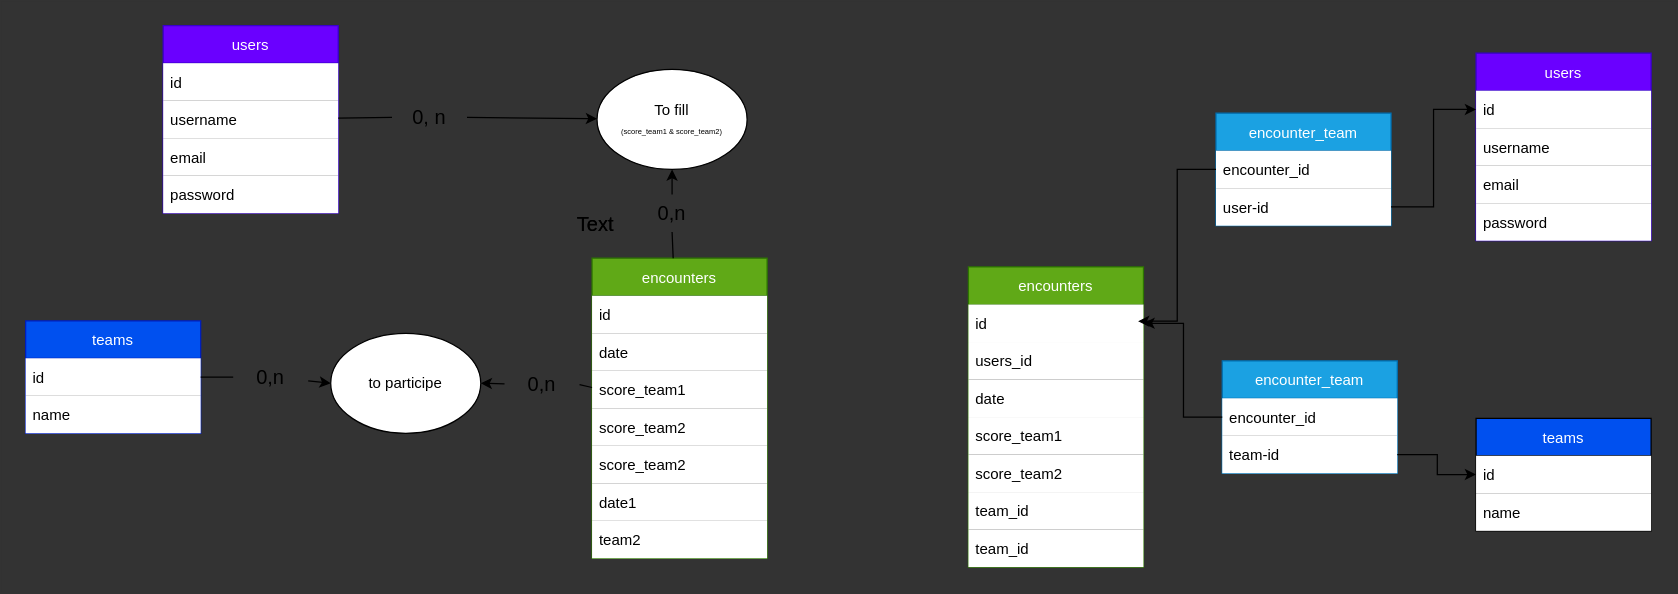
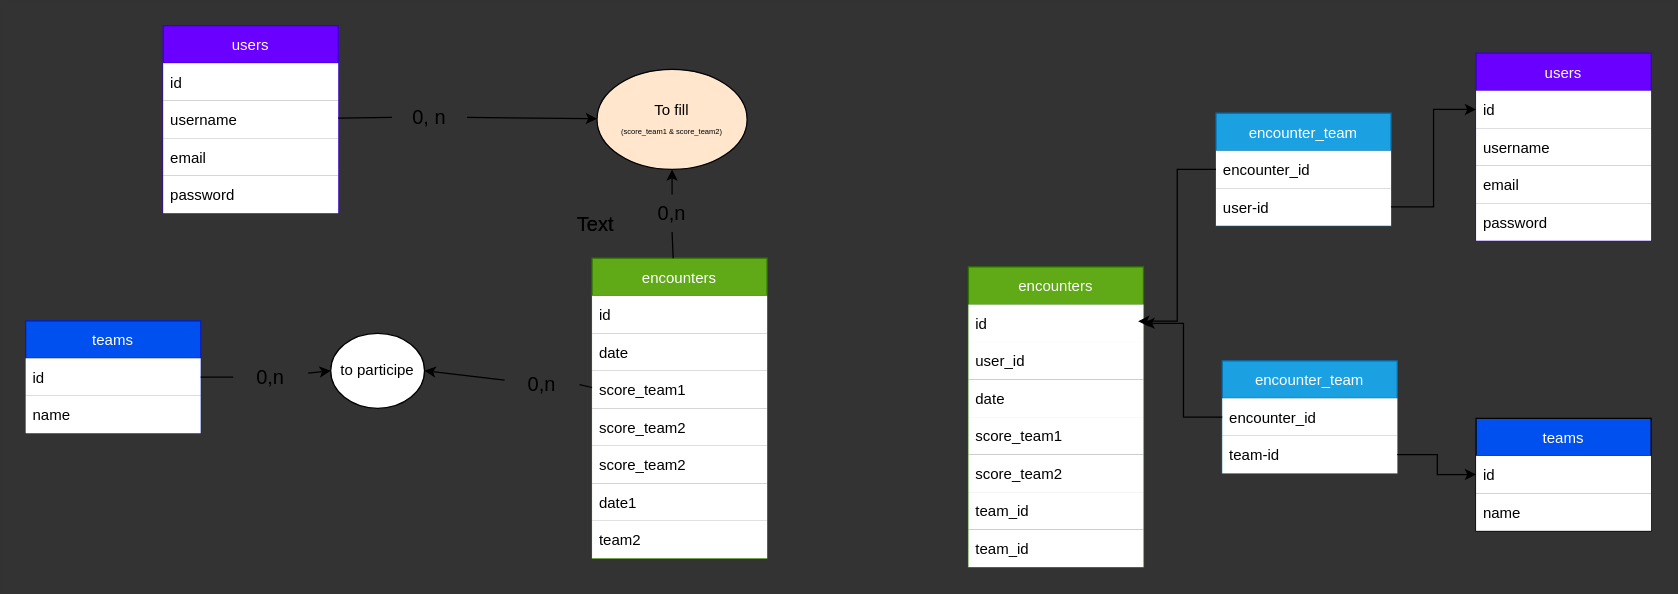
node "To fill (score_team1 & score_team2)": fillcolor #ffffff -> #ffe6cc
node "users_id": label "users_id" -> "user_id"
node "to participe": size 150x100 -> 94x75
